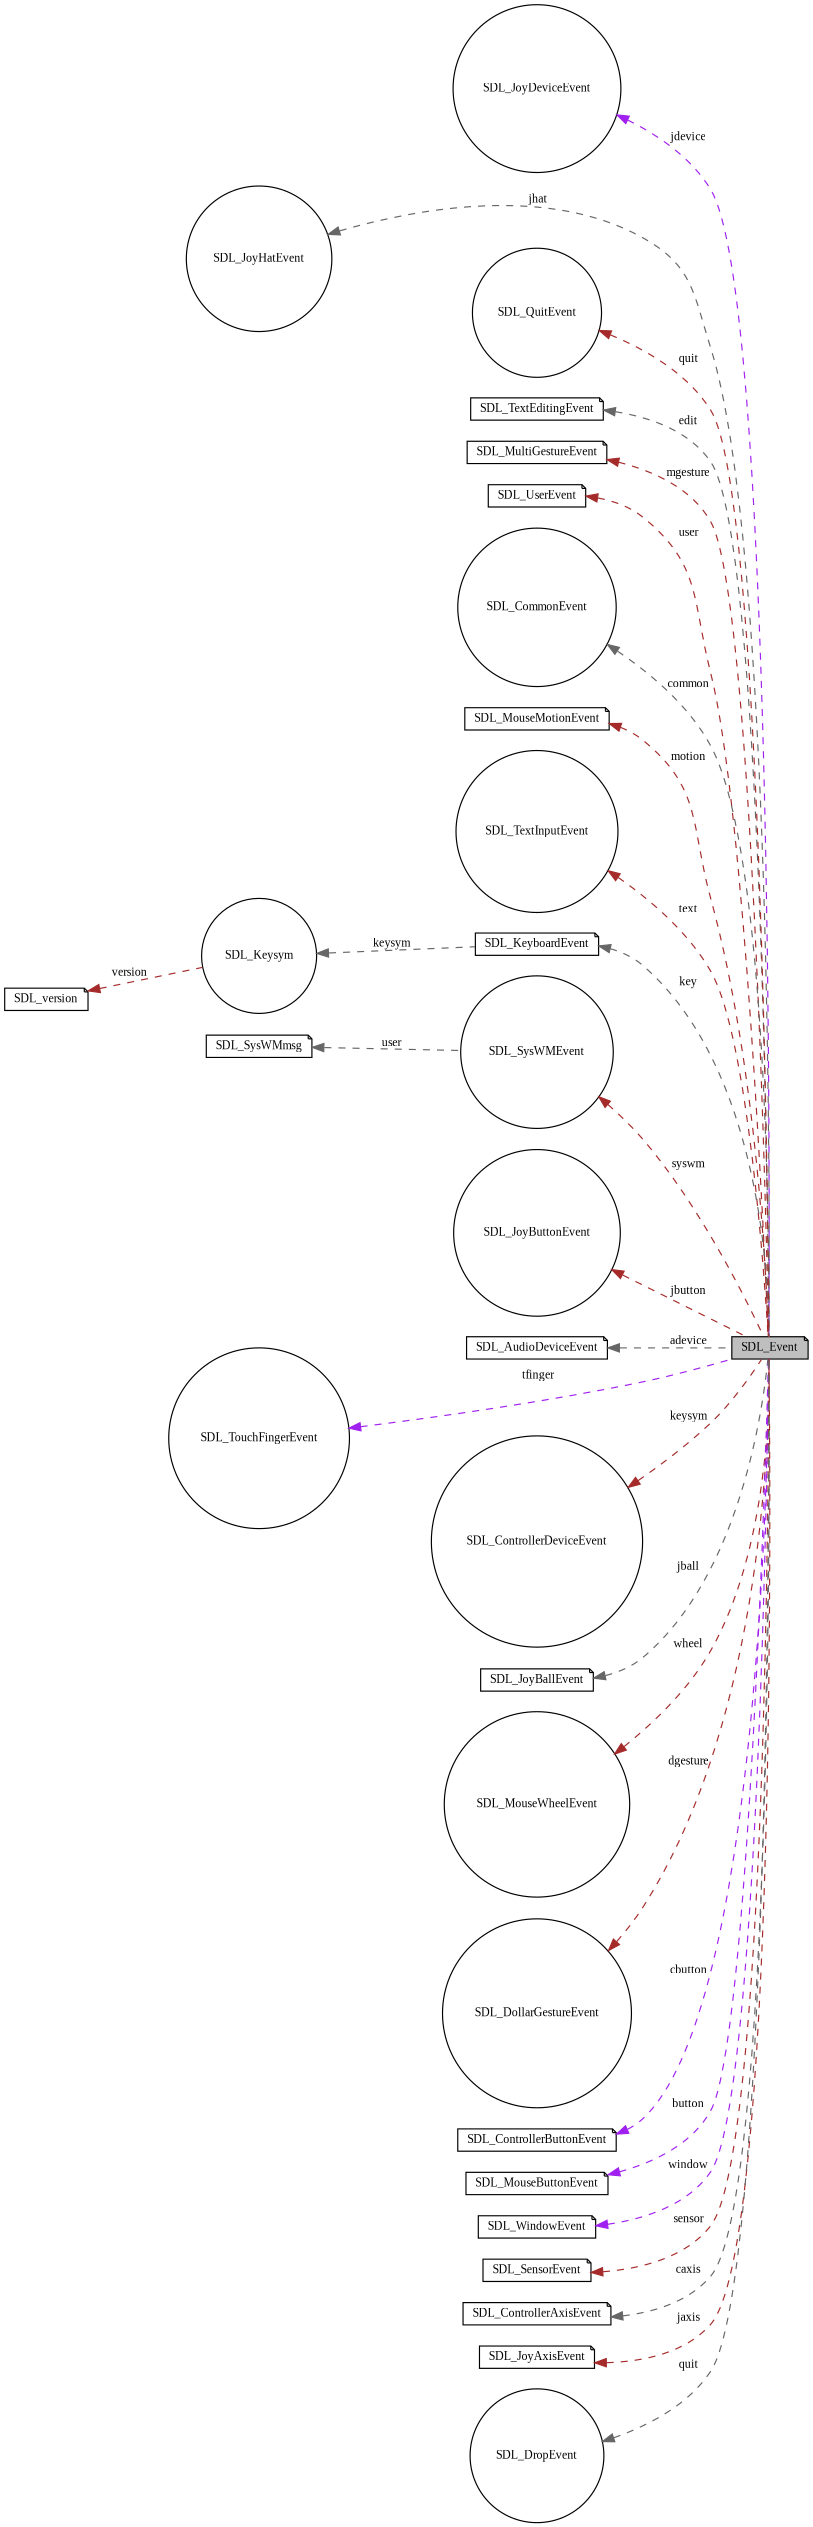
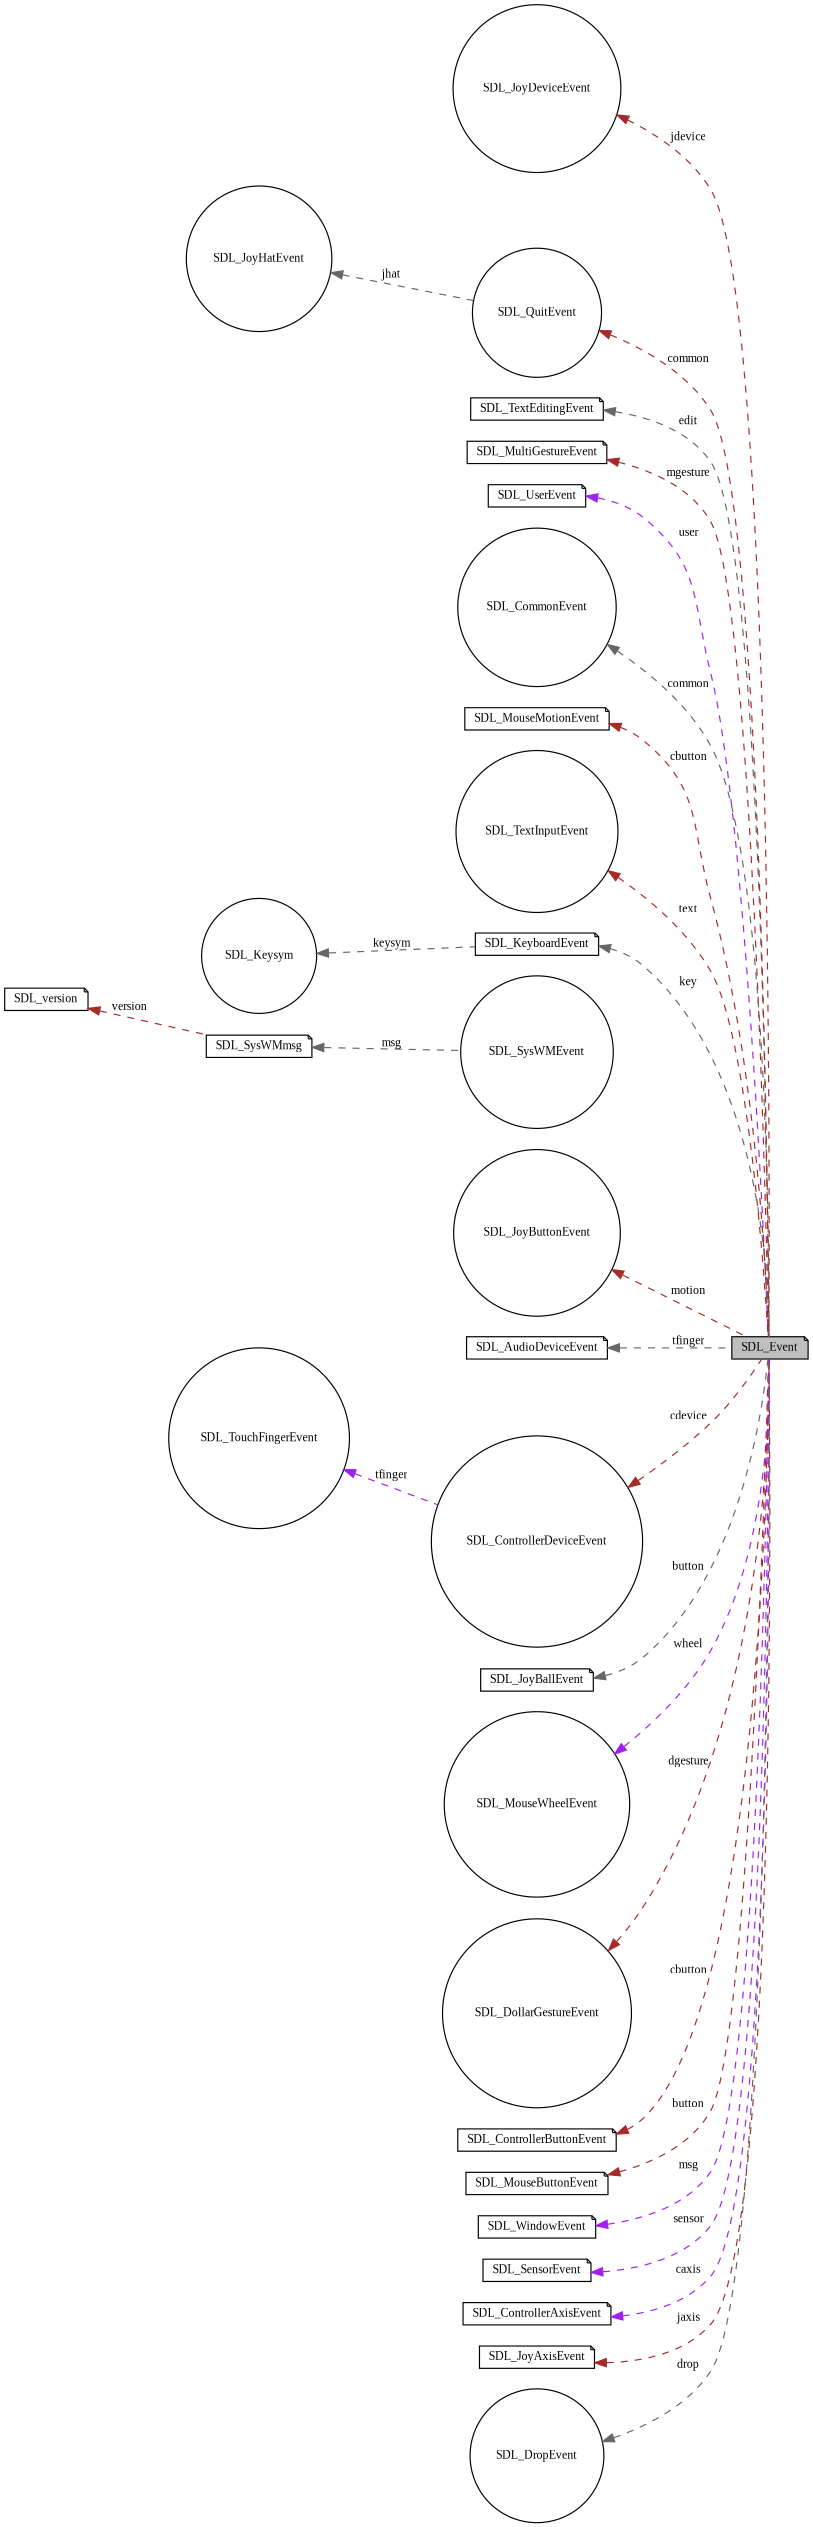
edge "SDL_Event" -> "SDL_QuitEvent": label " quit" -> " common"
edge "SDL_Event" -> "SDL_JoyHatEvent": now "SDL_QuitEvent" -> "SDL_JoyHatEvent"
edge "SDL_Event" -> "SDL_JoyDeviceEvent": color purple -> brown
edge "SDL_Event" -> "SDL_MouseMotionEvent": label " motion" -> " cbutton"
edge "SDL_Event" -> "SDL_UserEvent": color brown -> purple
edge "SDL_Keysym" -> "SDL_version": now "SDL_SysWMmsg" -> "SDL_version"
edge "SDL_SysWMEvent" -> "SDL_SysWMmsg": label " user" -> " msg"
edge "SDL_Event" -> "SDL_SysWMEvent": removed, label "syswm"
edge "SDL_Event" -> "SDL_JoyButtonEvent": label " jbutton" -> " motion"
edge "SDL_Event" -> "SDL_AudioDeviceEvent": label " adevice" -> " tfinger"
edge "SDL_Event" -> "SDL_TouchFingerEvent": now "SDL_ControllerDeviceEvent" -> "SDL_TouchFingerEvent"
edge "SDL_Event" -> "SDL_ControllerDeviceEvent": label " keysym" -> " cdevice"
edge "SDL_Event" -> "SDL_JoyBallEvent": label " jball" -> " button"
edge "SDL_Event" -> "SDL_MouseWheelEvent": color brown -> purple
edge "SDL_Event" -> "SDL_ControllerButtonEvent": color purple -> brown
edge "SDL_Event" -> "SDL_ControllerAxisEvent": color gray40 -> purple
edge "SDL_Event" -> "SDL_MouseButtonEvent": color purple -> brown
edge "SDL_Event" -> "SDL_SensorEvent": color brown -> purple
edge "SDL_Event" -> "SDL_WindowEvent": label " window" -> " msg"
edge "SDL_Event" -> "SDL_DropEvent": label " quit" -> " drop"
